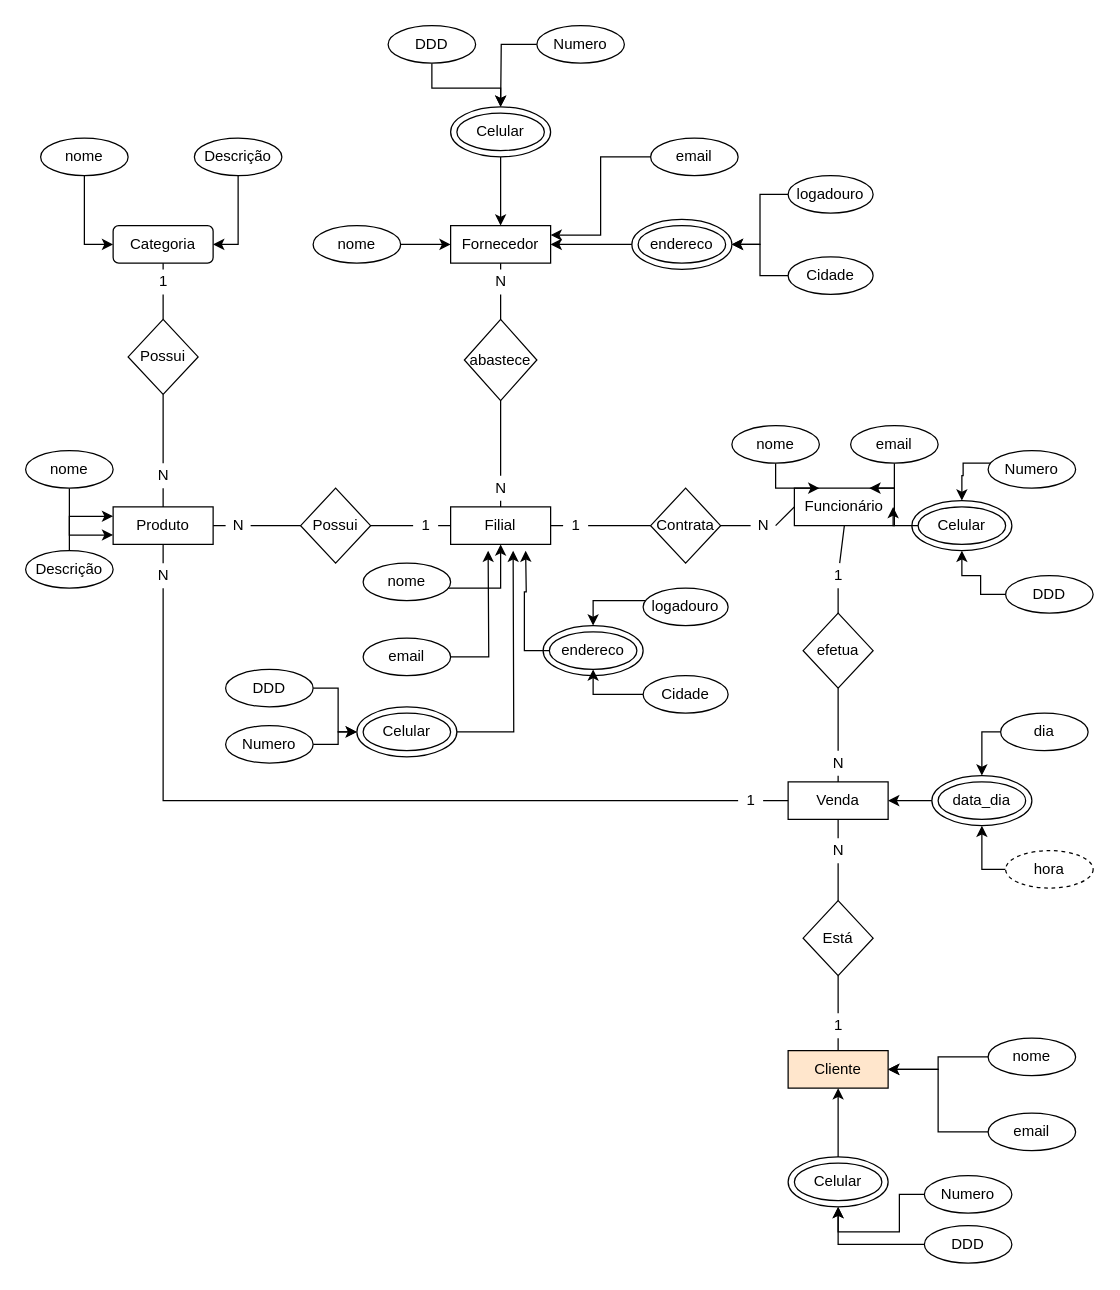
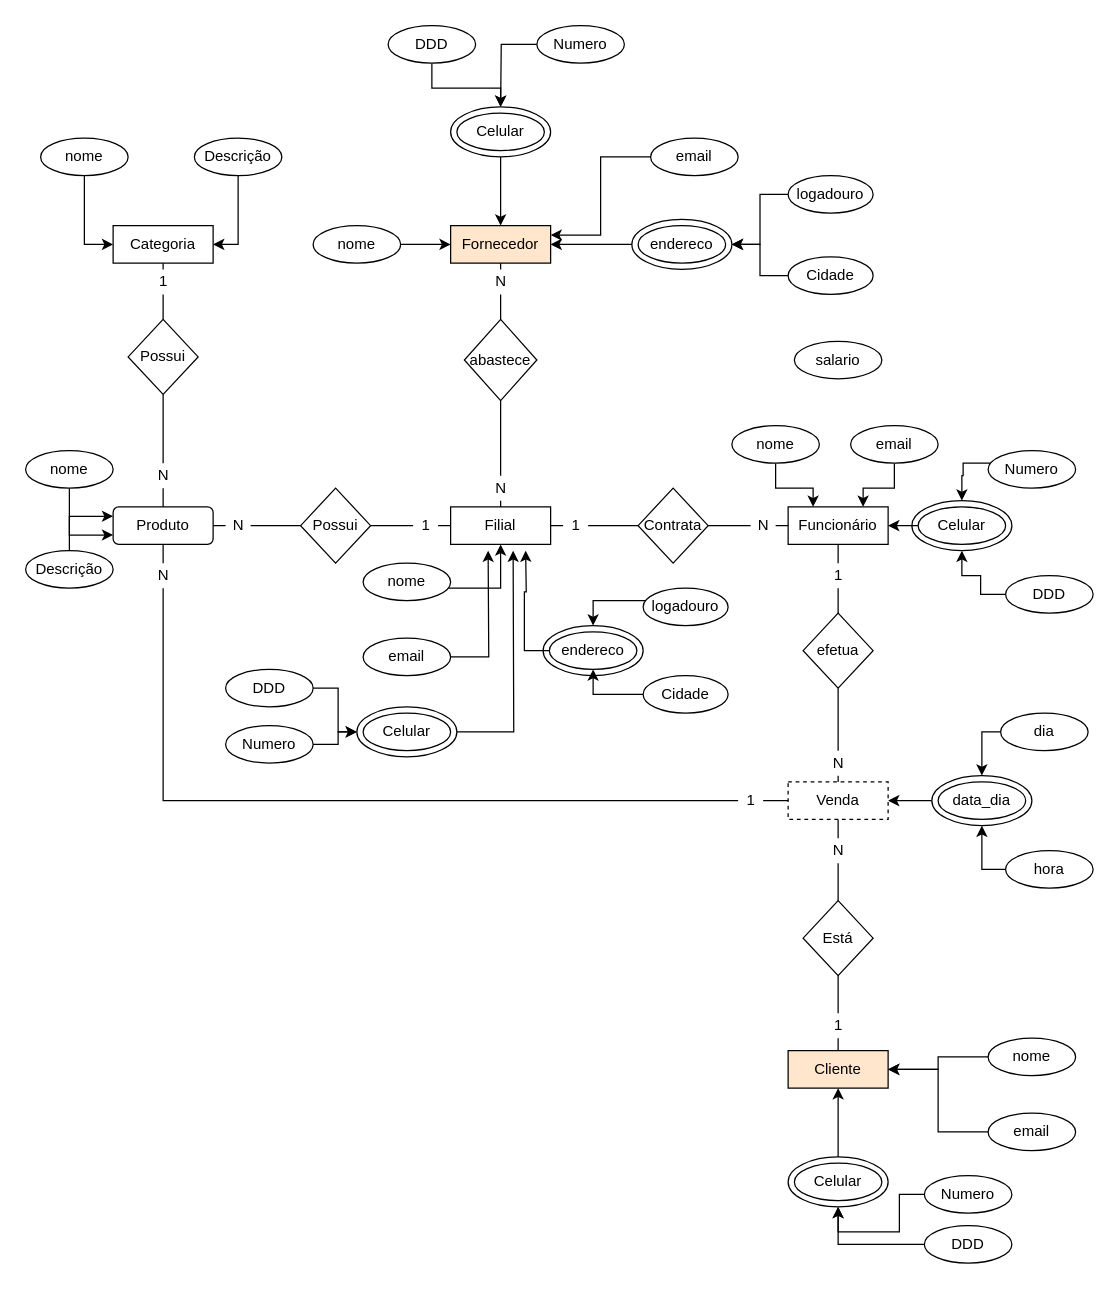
node "Categoria": shape rounded rectangle -> rectangle
node "Fornecedor": fillcolor #ffffff -> #ffe6cc
node "salario": added
node "Funcionário": moved (844, 507) -> (838, 526)
node "Produto": shape rectangle -> rounded rectangle
node "Contrata": moved (686, 526) -> (673, 526)
node "Venda": style solid -> dashed
node "hora": style dashed -> solid
